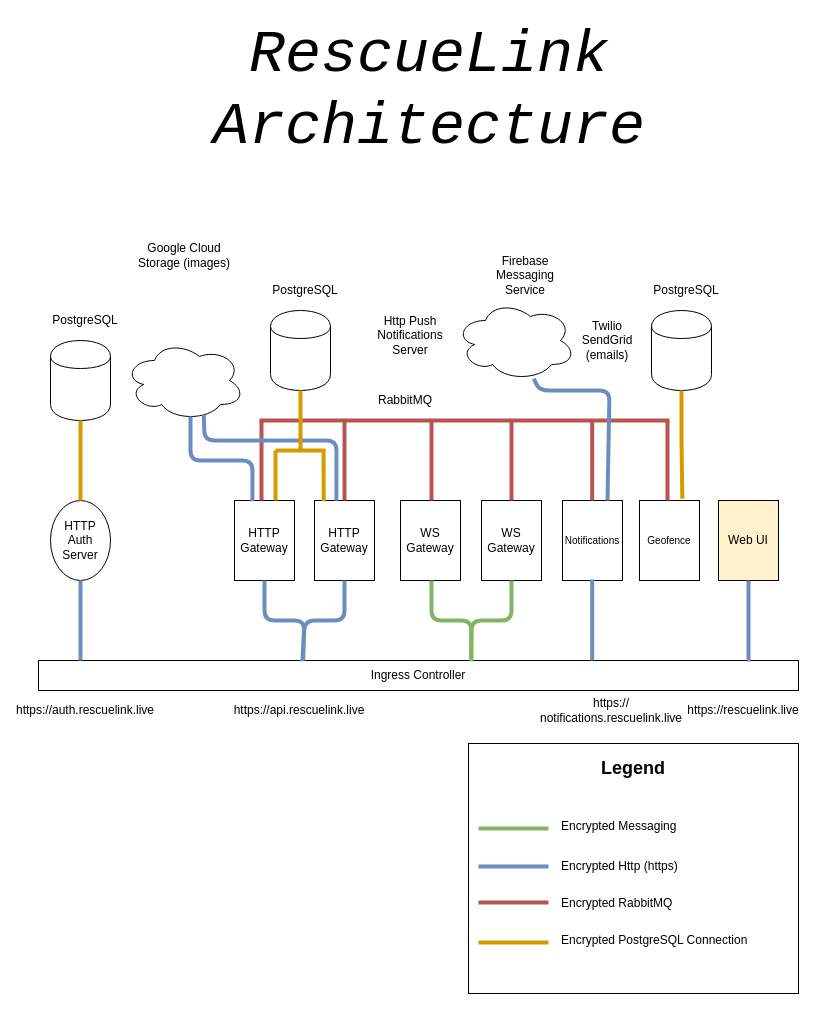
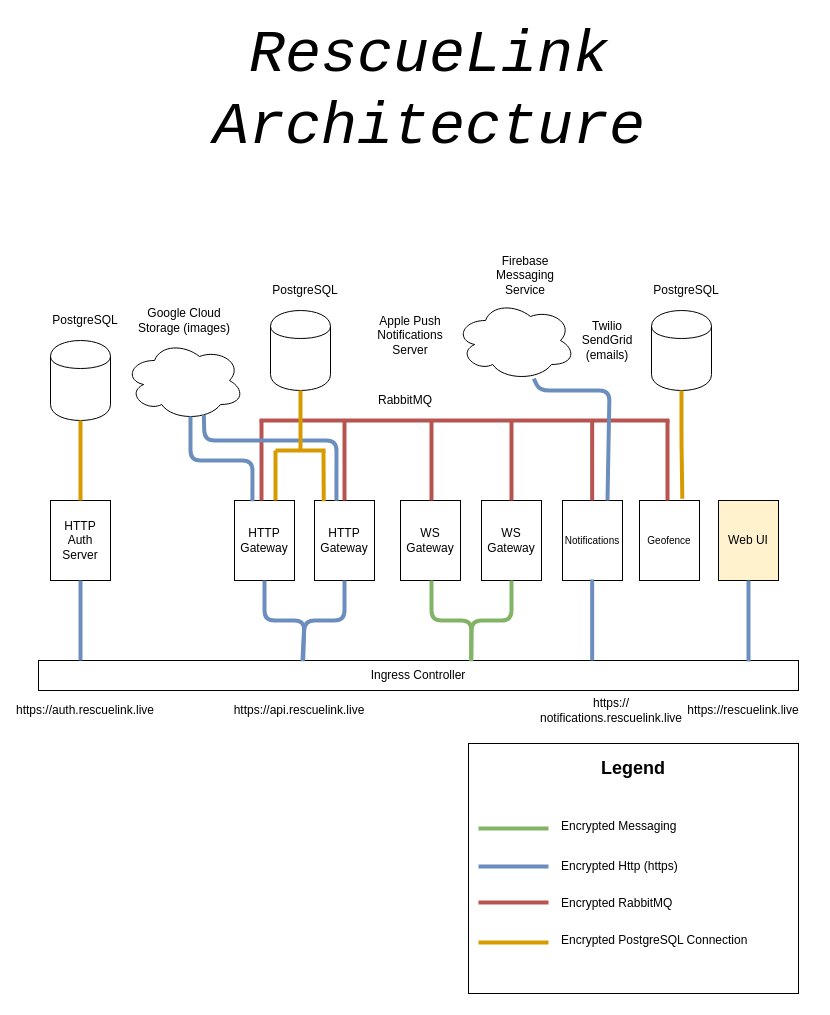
node "Google Cloud Storage (images)": moved (185, 256) -> (185, 321)
node "Http Push Notifications Server": label "Http Push Notifications Server" -> "Apple Push Notifications Server"
node "HTTP Auth Server": shape ellipse -> rectangle
